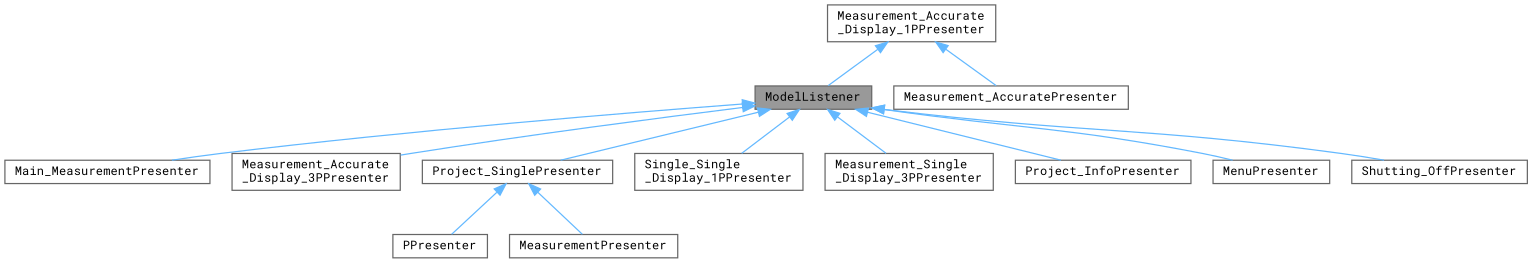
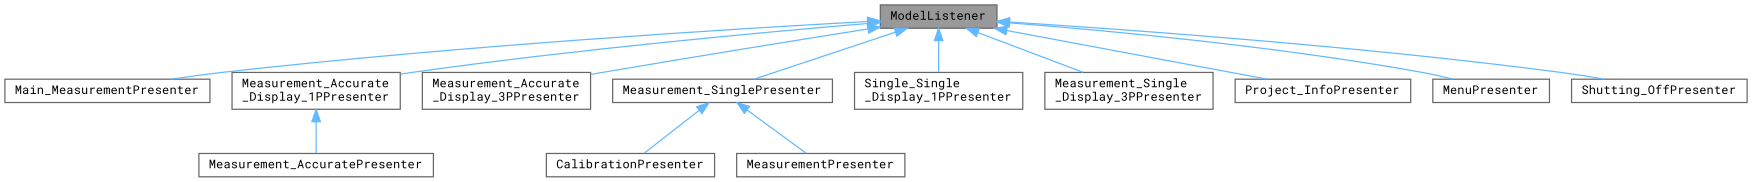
edge "ModelListener" -> "Measurement_Accurate _Display_1PPresenter": reversed
node "Project_SinglePresenter": label "Project_SinglePresenter" -> "Measurement_SinglePresenter"
node "PPresenter": label "PPresenter" -> "CalibrationPresenter"
